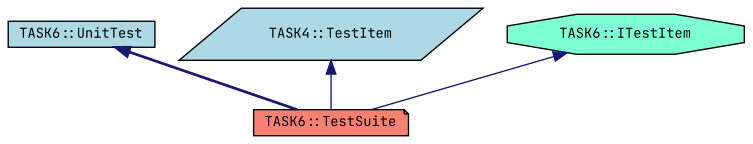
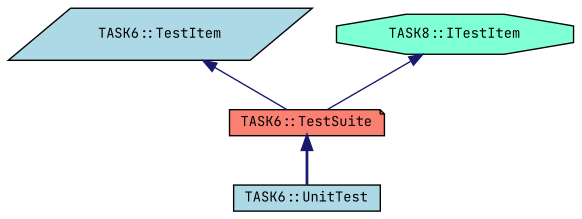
node "TASK4::TestItem": label "TASK4::TestItem" -> "TASK6::TestItem"
node "TASK6::ITestItem": label "TASK6::ITestItem" -> "TASK8::ITestItem"
edge "TASK6::TestSuite" -> "TASK6::UnitTest": reversed
